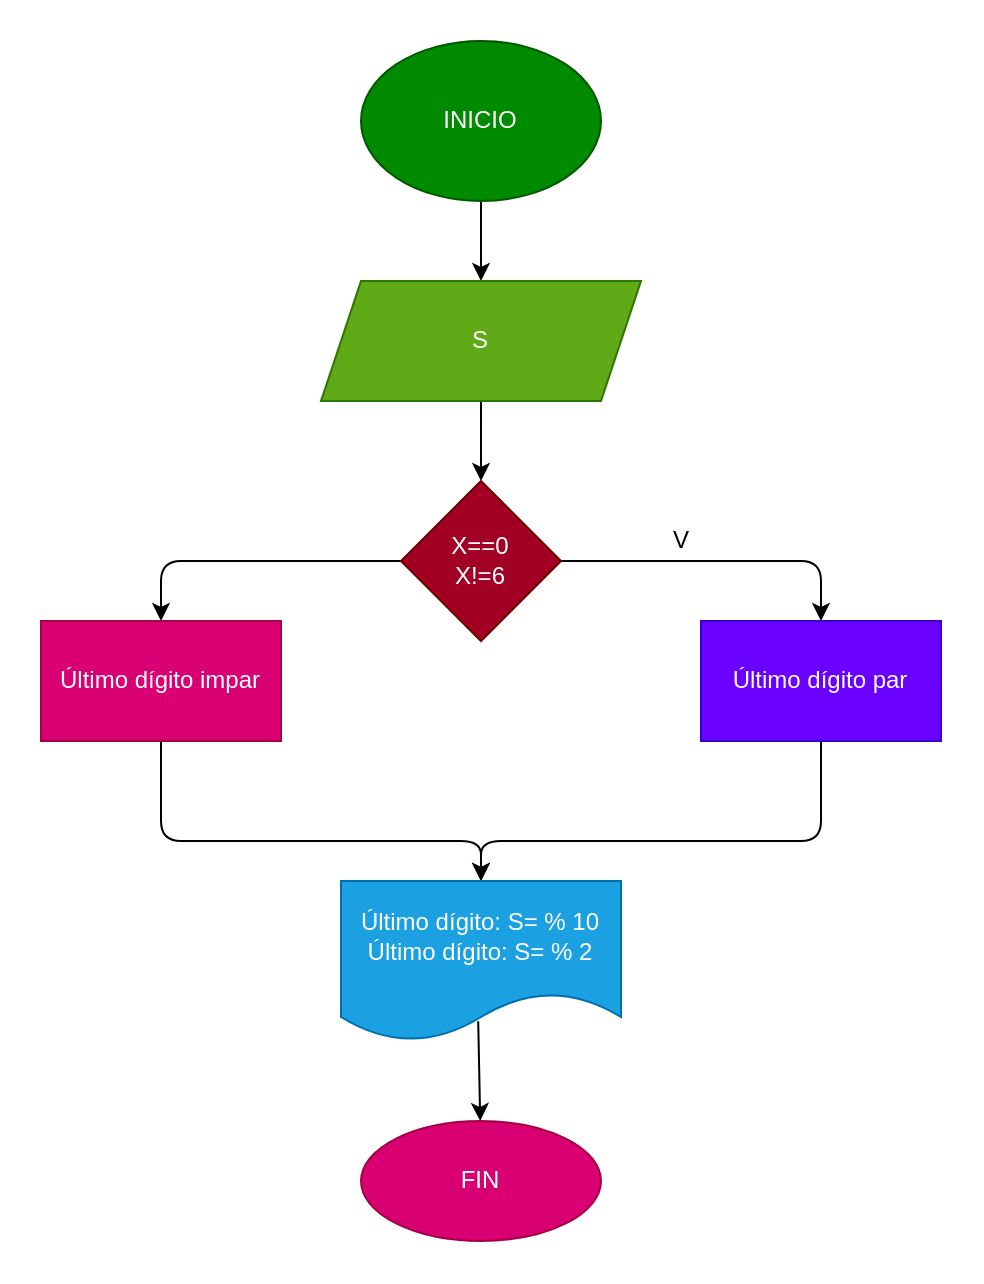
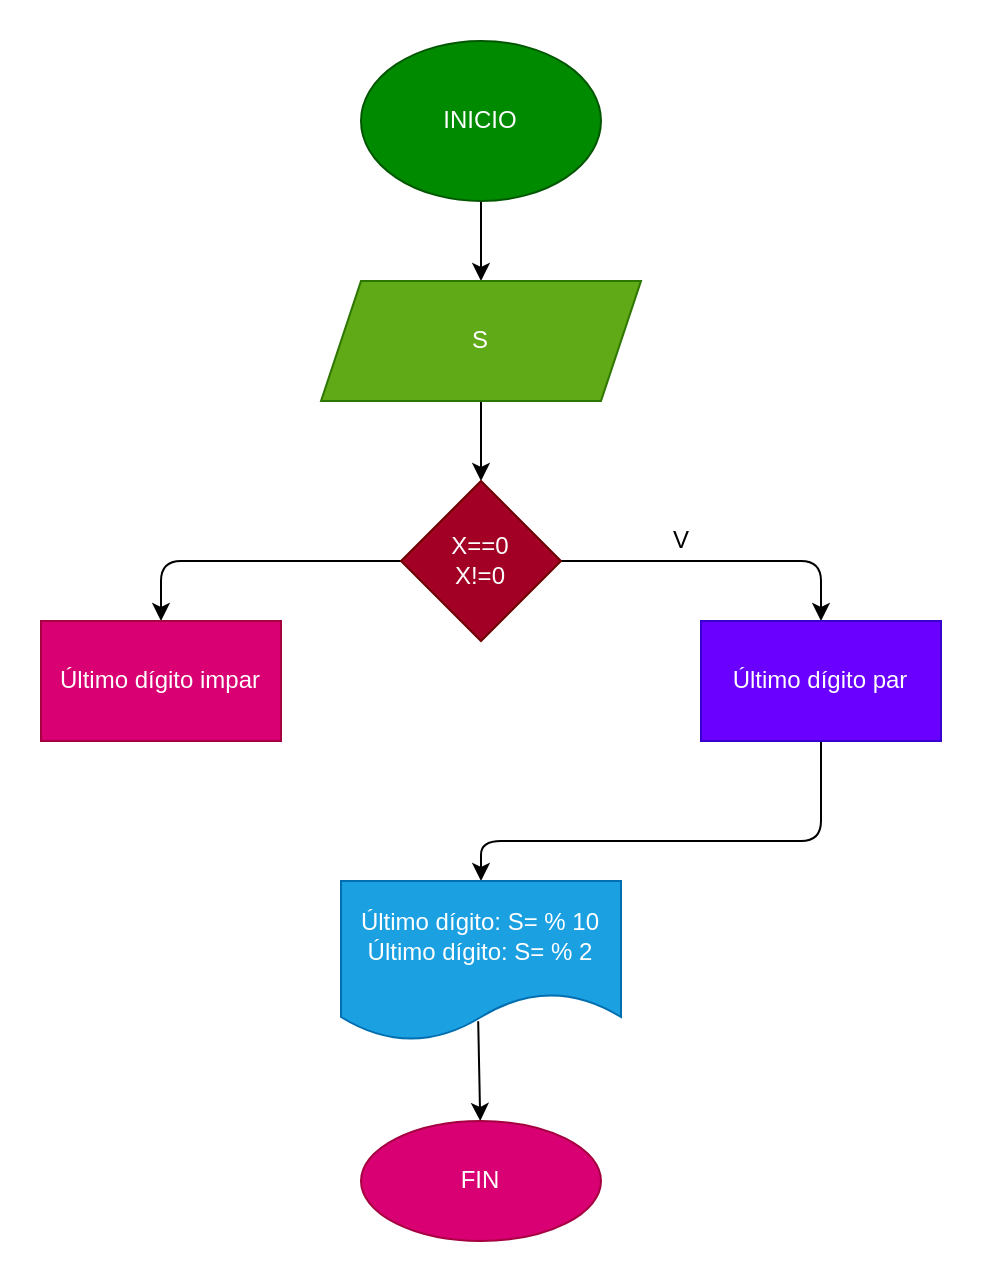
node "X==0 X!=6": label "X==0 X!=6" -> "X==0 X!=0"
edge "Último dígito impar" -> "Último dígito: S= % 10 Último dígito: S= % 2": removed
